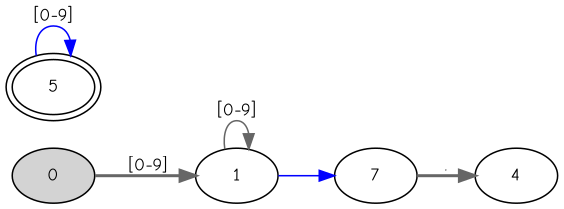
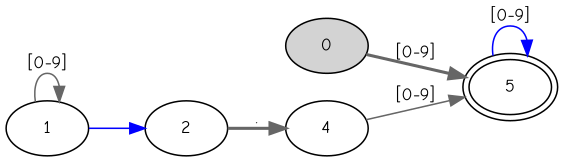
edge "4" -> "5": added, label "[0-9]"
edge "0" -> "1": now "0" -> "5"
node "7": label "7" -> "2"
